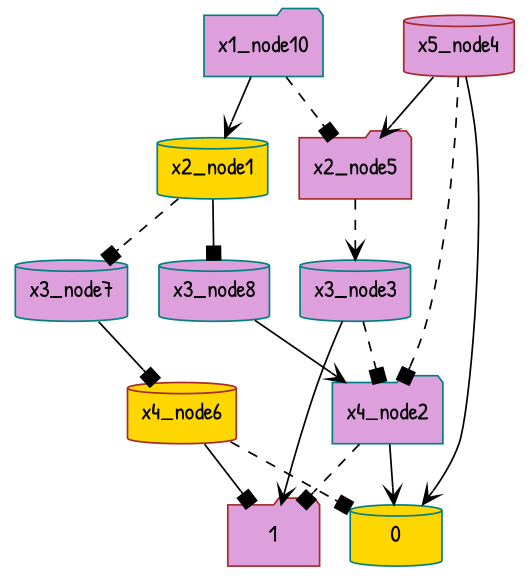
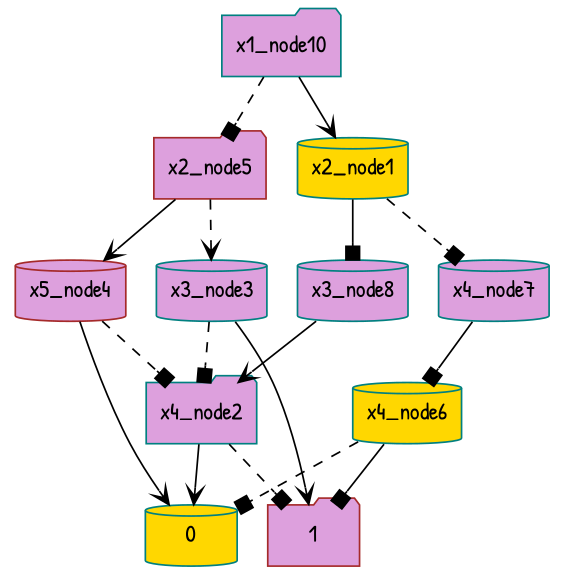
edge "x5_node4" -> "x2_node5": reversed
node "x3_node7": label "x3_node7" -> "x4_node7"
node "x4_node6": color brown -> teal
